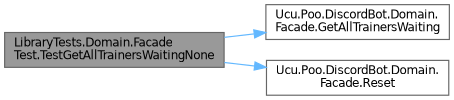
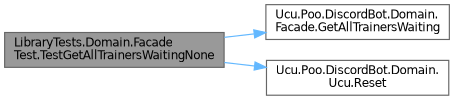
node "Ucu.Poo.DiscordBot.Domain. Facade.Reset": label "Ucu.Poo.DiscordBot.Domain. Facade.Reset" -> "Ucu.Poo.DiscordBot.Domain. Ucu.Reset"
